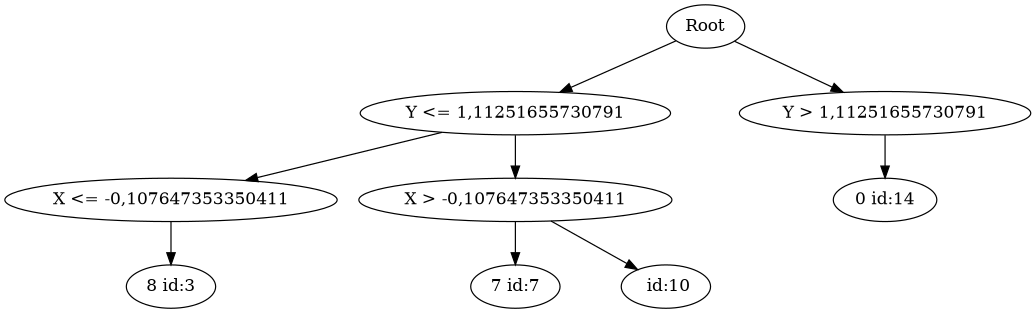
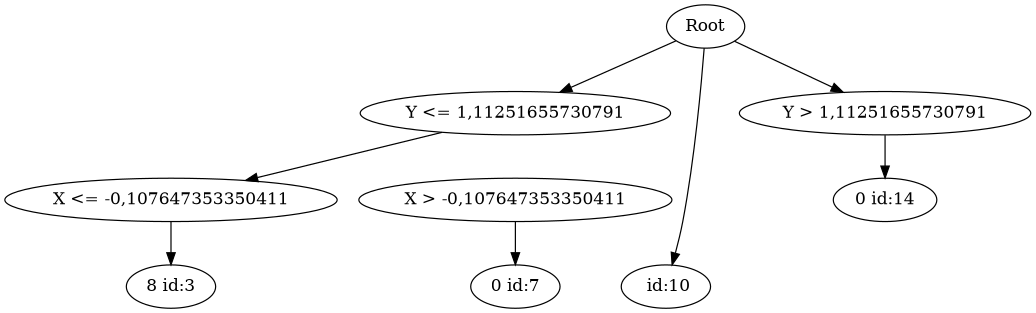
edge "Y <= 1,11251655730791" -> "X > -0,107647353350411": removed
edge "X > -0,107647353350411" -> "id:10": now "Root" -> "id:10"
node "7 id:7": label "7 id:7" -> "0 id:7"
